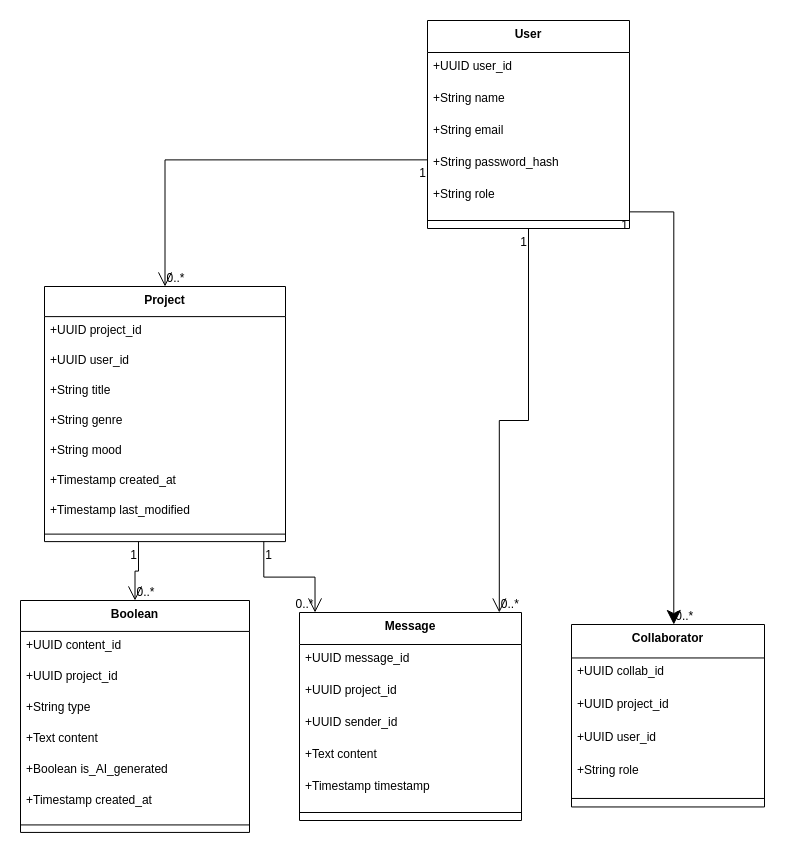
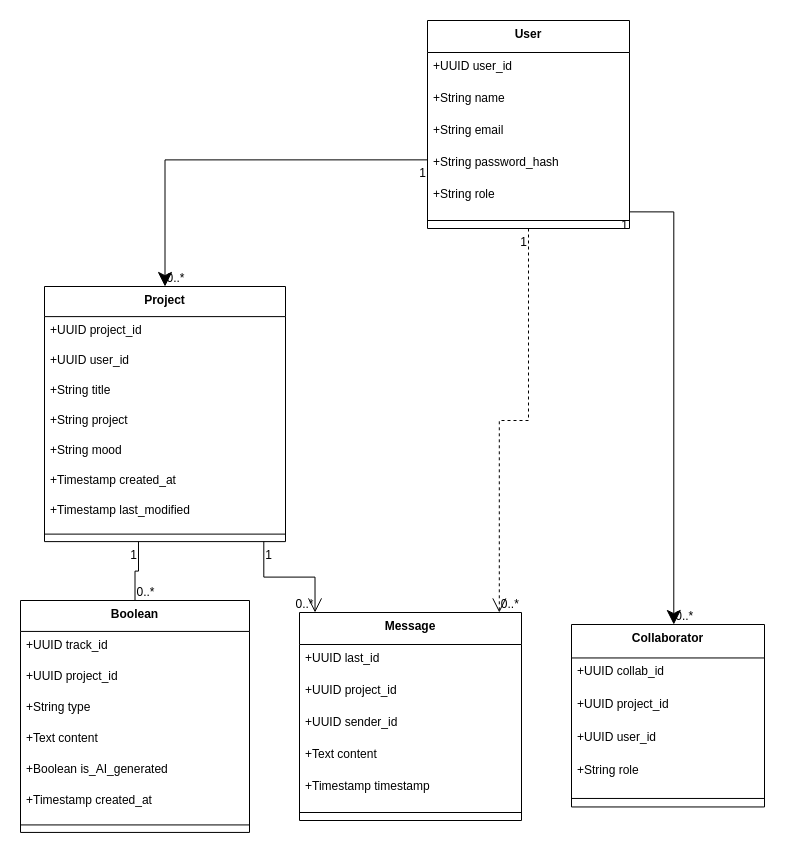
edge "User" -> "Project": arrowhead open -> classic
node "+String genre": label "+String genre" -> "+String project"
edge "User" -> "Message": style solid -> dashed
edge "Project" -> "Boolean": arrowhead open -> none
node "+UUID content_id": label "+UUID content_id" -> "+UUID track_id"
node "+UUID message_id": label "+UUID message_id" -> "+UUID last_id"
